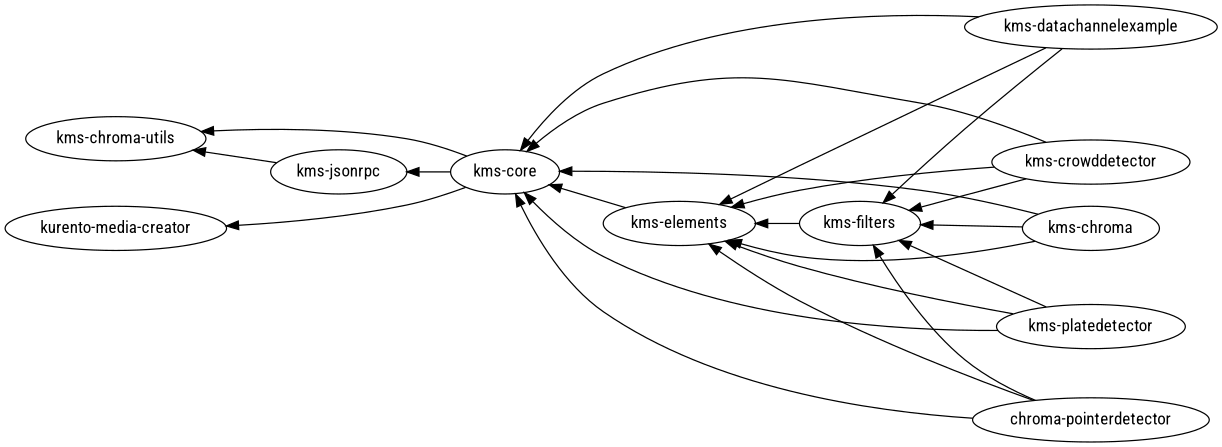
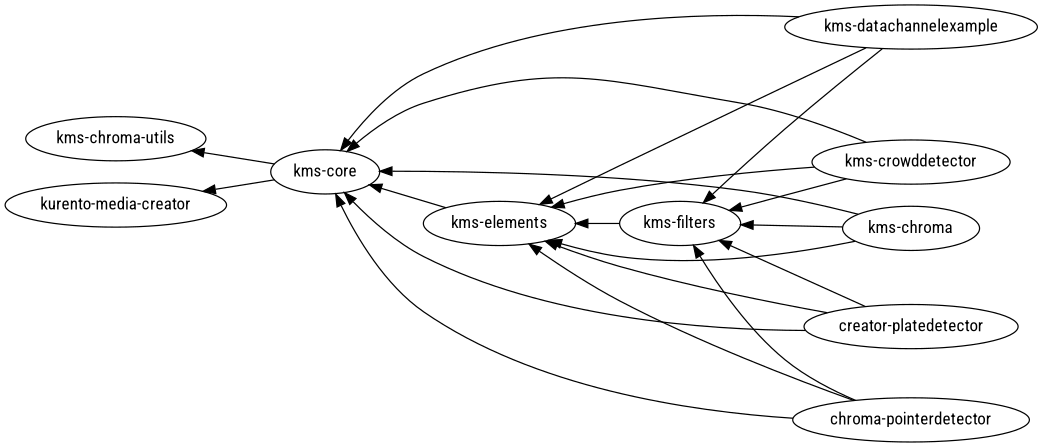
node "kms-jsonrpc": removed
node "kms-platedetector": label "kms-platedetector" -> "creator-platedetector"
